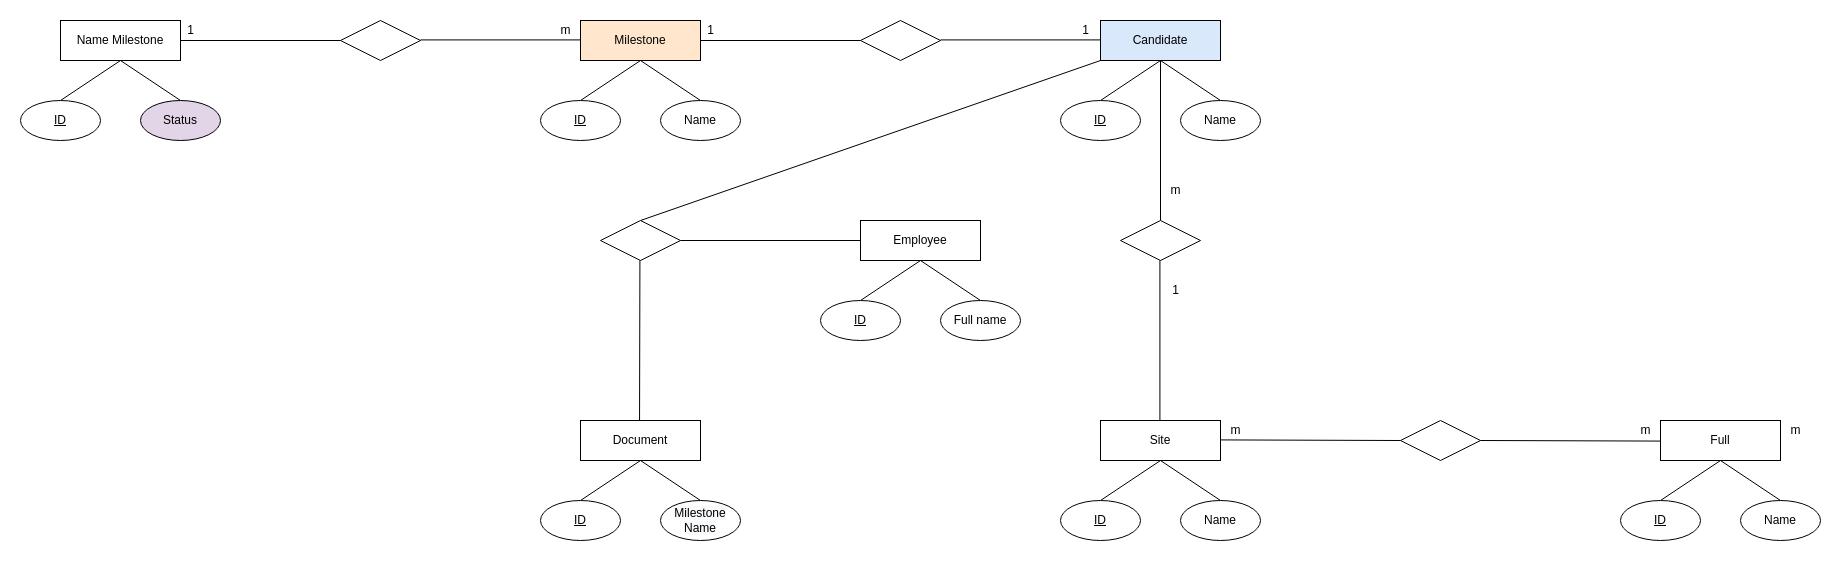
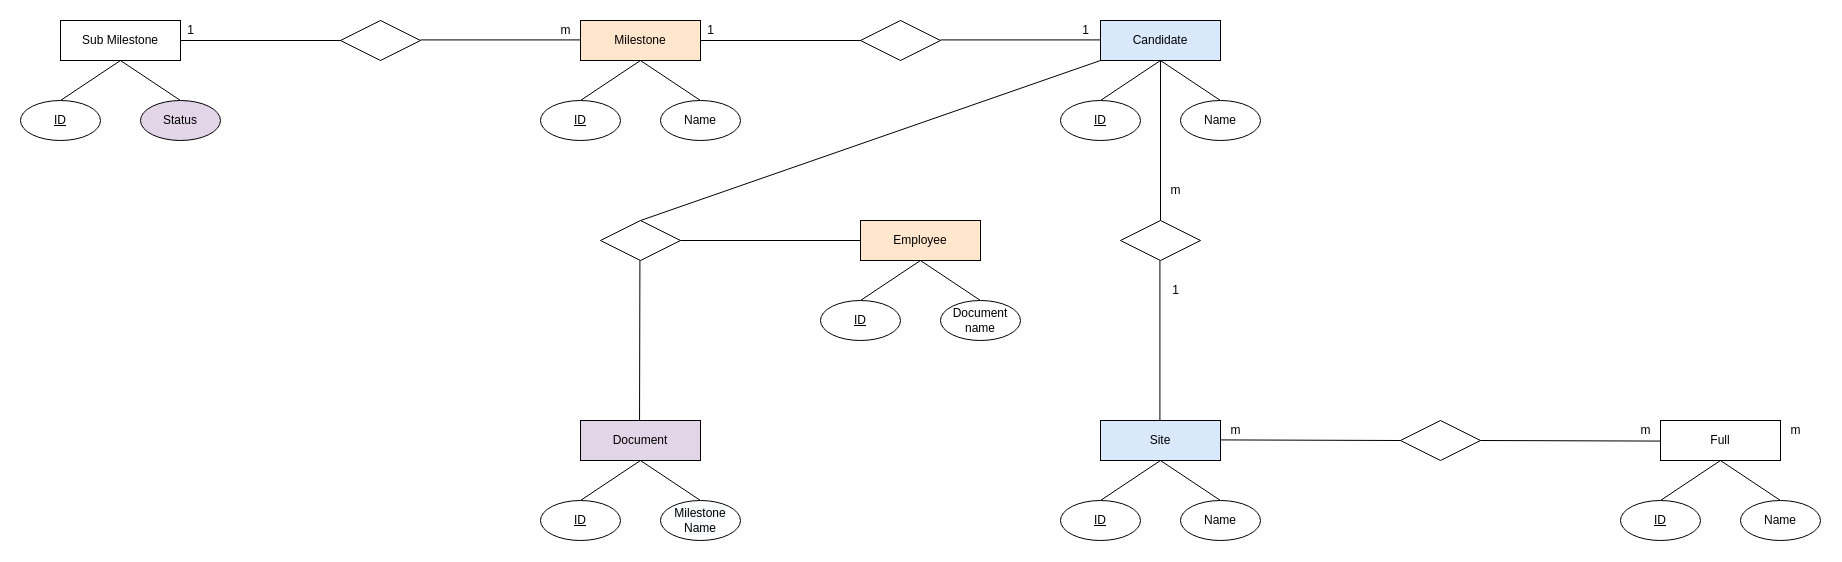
node "Name Milestone": label "Name Milestone" -> "Sub Milestone"
node "Employee": fillcolor #ffffff -> #ffe6cc
node "Full name": label "Full name" -> "Document name"
node "Document": fillcolor #ffffff -> #e1d5e7
node "Site": fillcolor #ffffff -> #dae8fc
